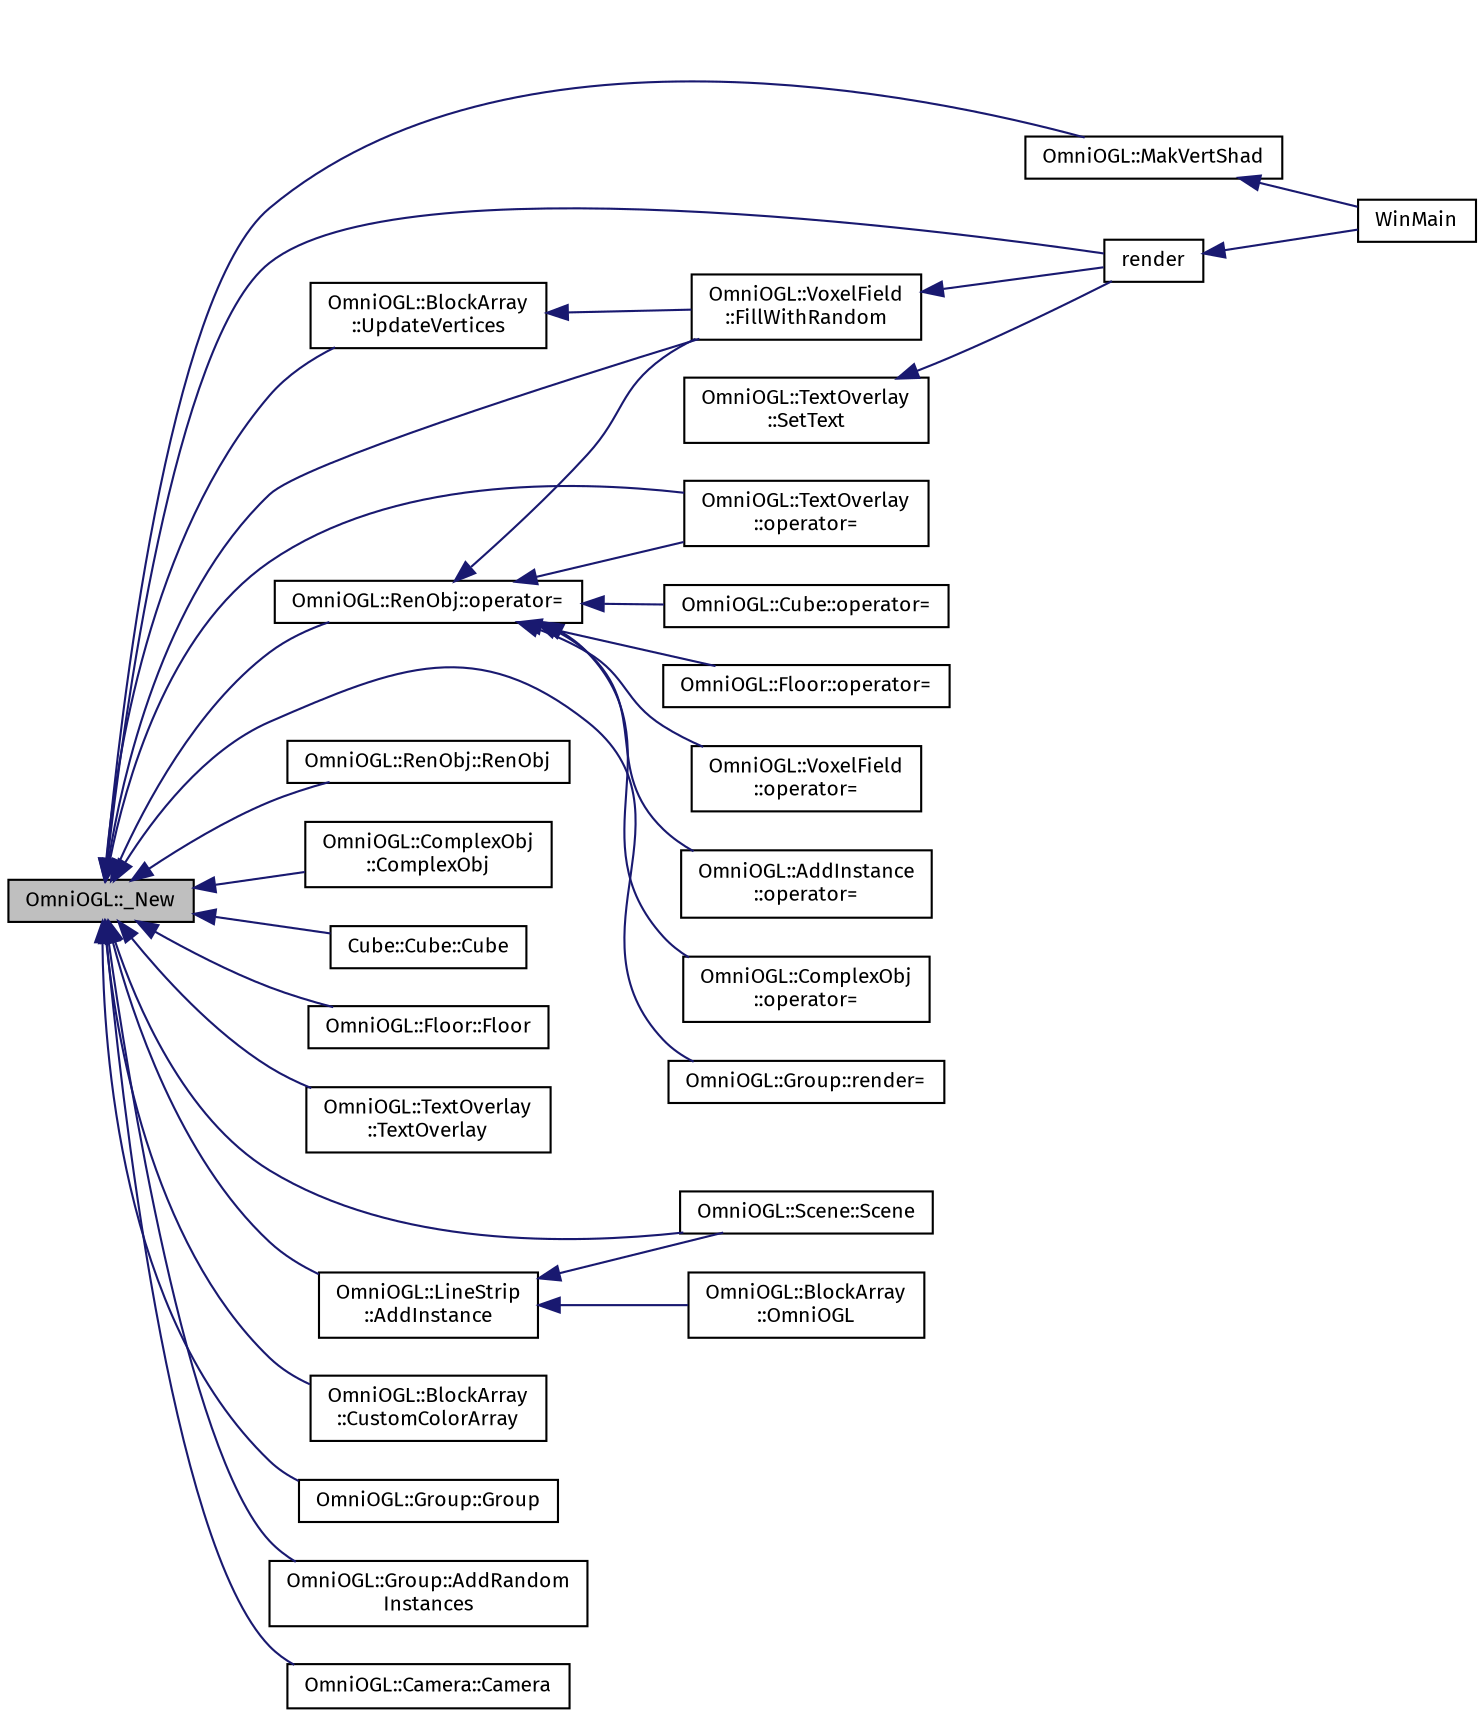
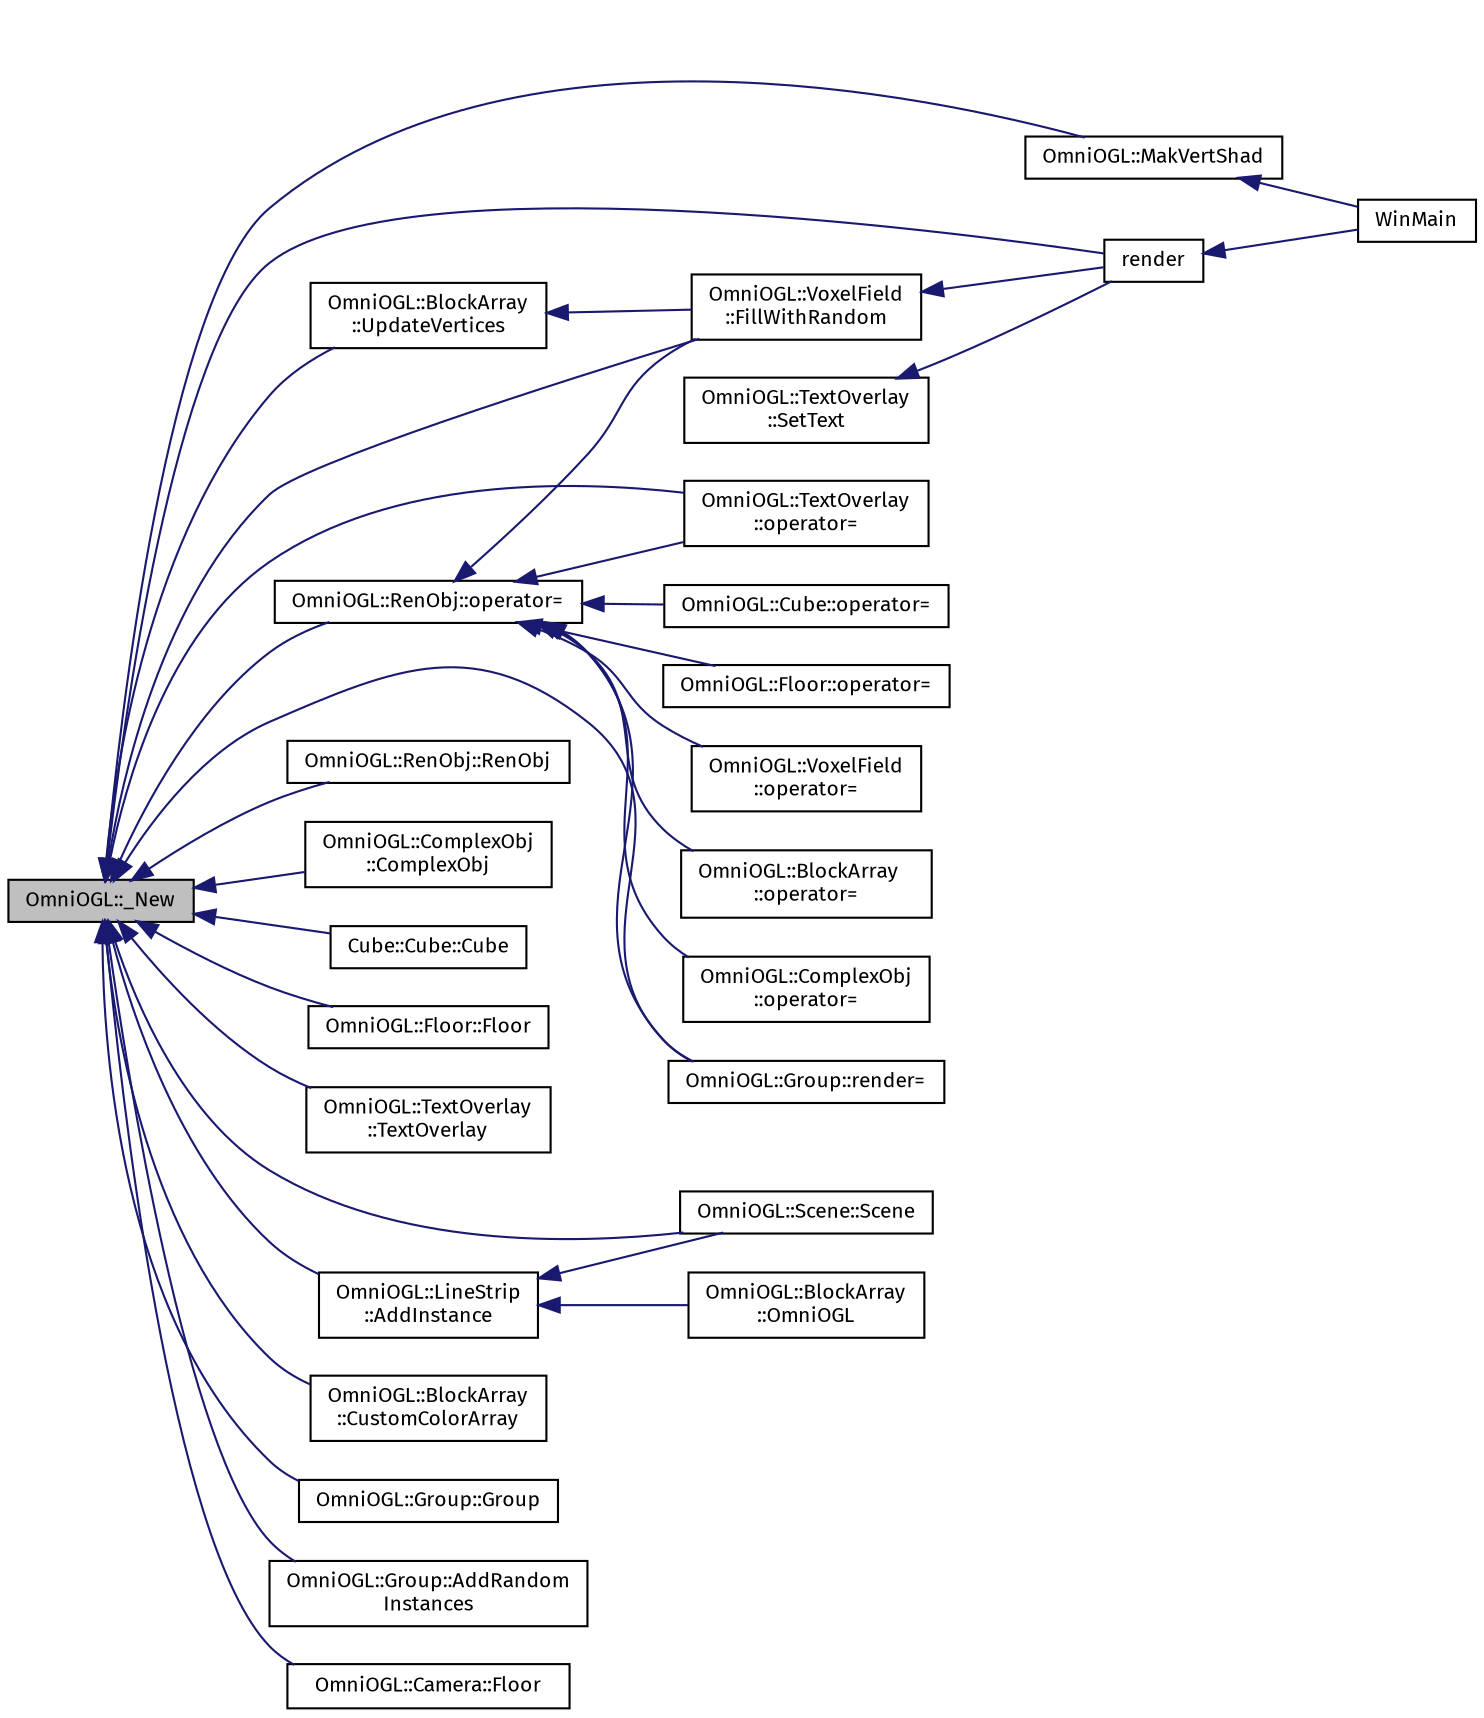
edge "OmniOGL::Group::render=" -> "OmniOGL::RenObj::operator=": added
node "OmniOGL::AddInstance ::operator=": label "OmniOGL::AddInstance ::operator=" -> "OmniOGL::BlockArray ::operator="
node "OmniOGL::Camera::Camera": label "OmniOGL::Camera::Camera" -> "OmniOGL::Camera::Floor"
